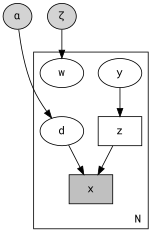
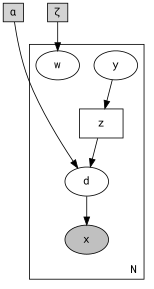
node "α": shape ellipse -> box
node "ζ": shape ellipse -> box
edge "z" -> "x": now "z" -> "d"
node "x": shape box -> ellipse
